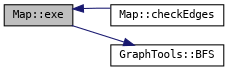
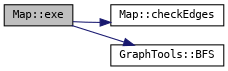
edge "Map::checkEdges" -> "Map::exe": reversed
